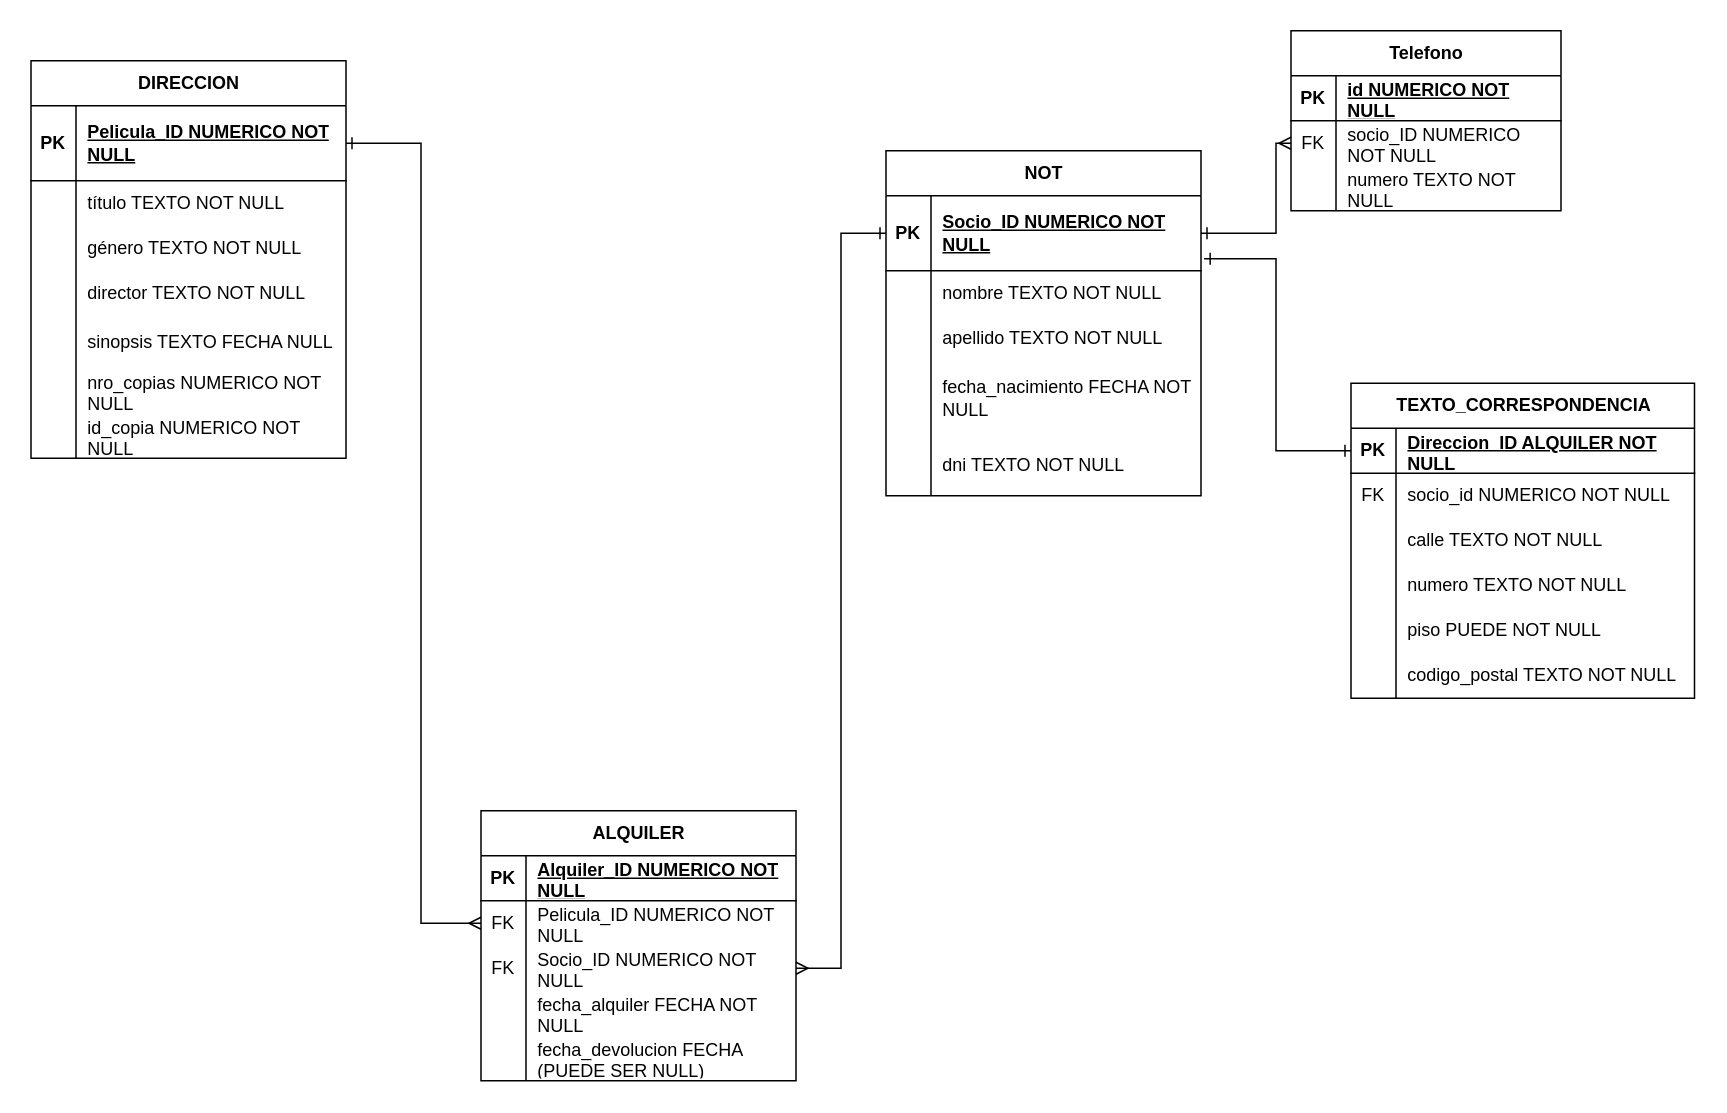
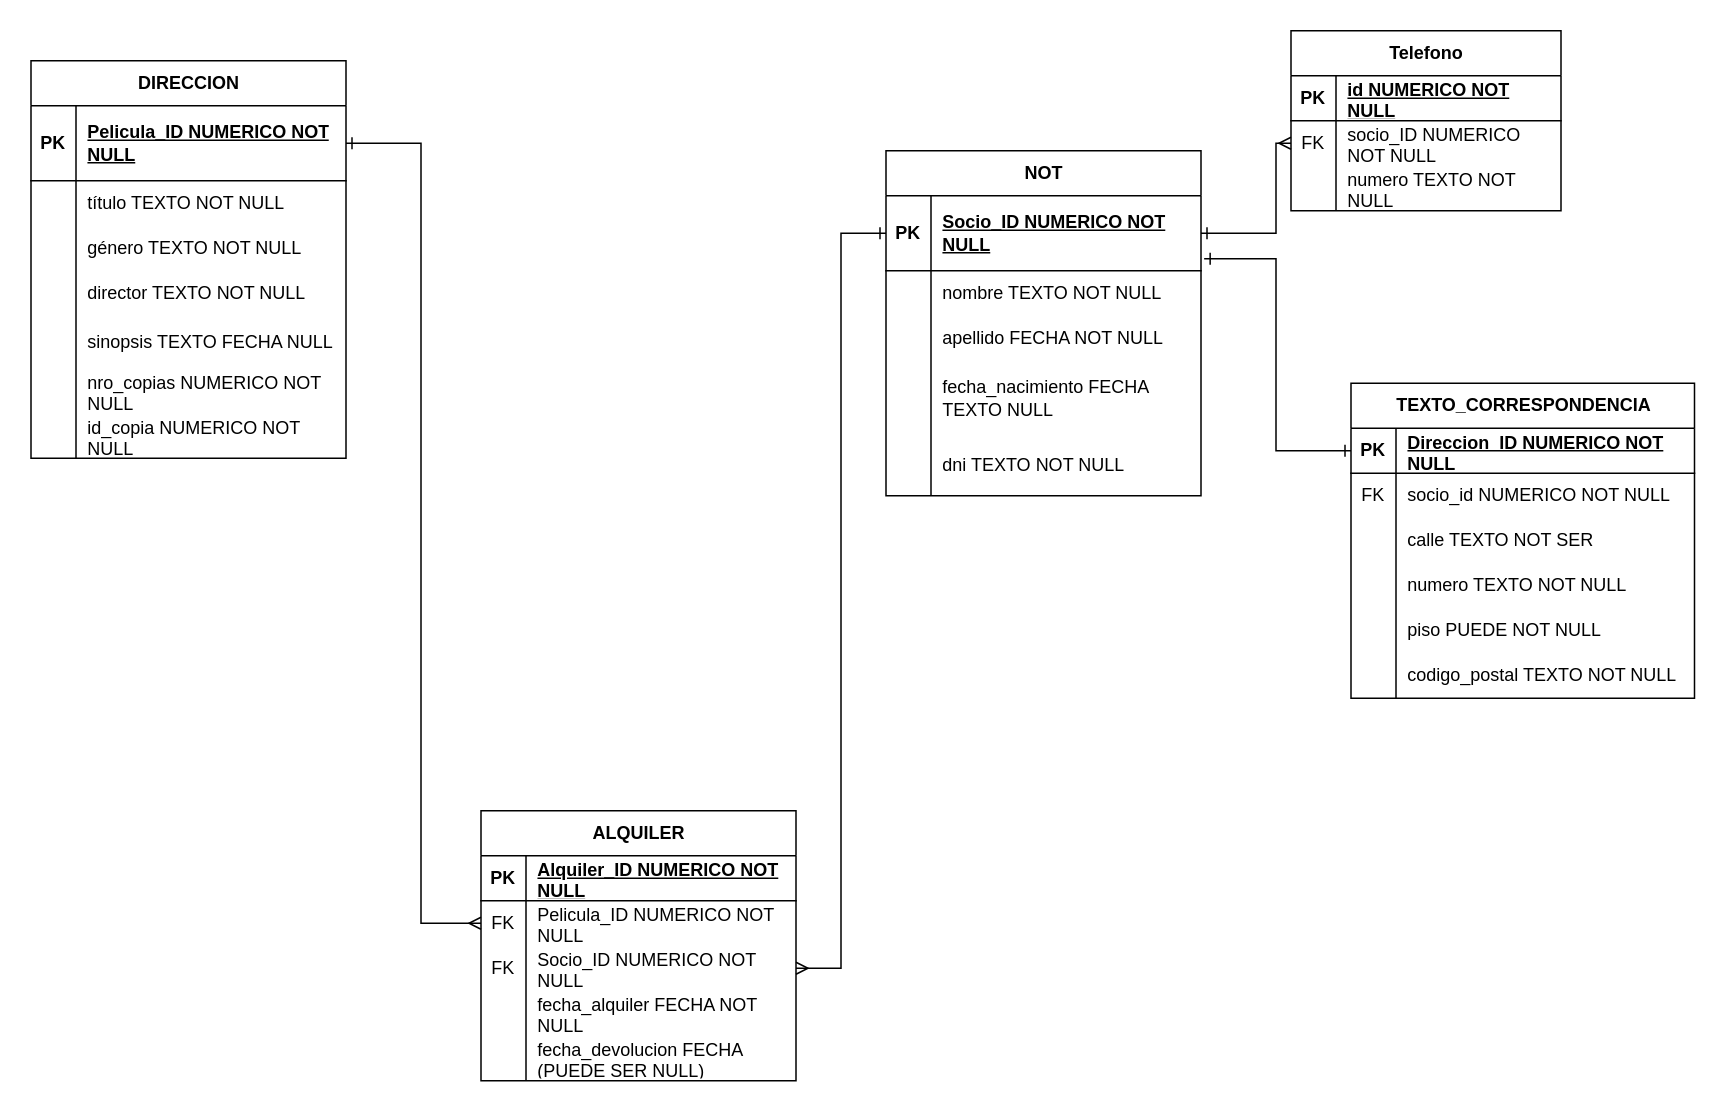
node "apellido TEXTO NOT NULL": label "apellido TEXTO NOT NULL" -> "apellido FECHA NOT NULL"
node "fecha_nacimiento FECHA NOT NULL": label "fecha_nacimiento FECHA NOT NULL" -> "fecha_nacimiento FECHA TEXTO NULL"
node "Direccion_ID ALQUILER NOT NULL": label "Direccion_ID ALQUILER NOT NULL" -> "Direccion_ID NUMERICO NOT NULL"
node "calle TEXTO NOT NULL": label "calle TEXTO NOT NULL" -> "calle TEXTO NOT SER"
